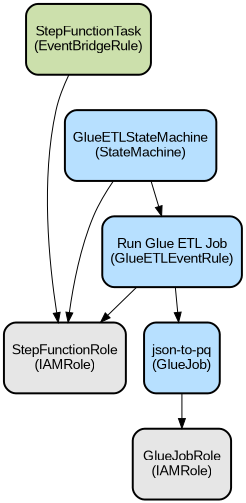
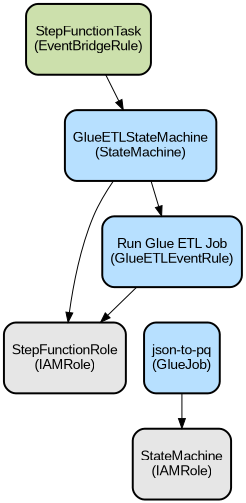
edge "StepFunctionTask (EventBridgeRule)" -> "StepFunctionRole (IAMRole)": now "StepFunctionTask (EventBridgeRule)" -> "GlueETLStateMachine (StateMachine)"
edge "Run Glue ETL Job (GlueETLEventRule)" -> "json-to-pq (GlueJob)": removed
node "GlueJobRole (IAMRole)": label "GlueJobRole (IAMRole)" -> "StateMachine (IAMRole)"
